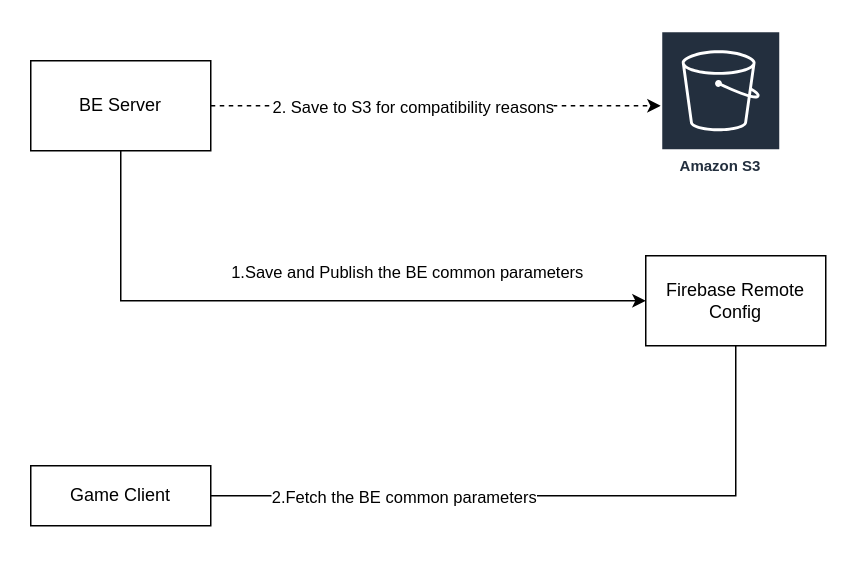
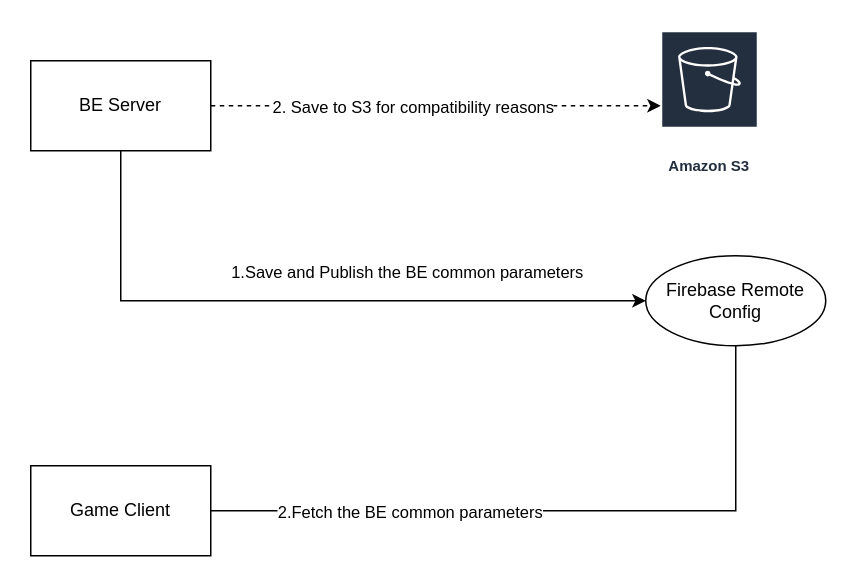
node "Amazon S3": size 120x150 -> 98x150
node "Firebase Remote Config": shape rectangle -> ellipse
node "Game Client": size 180x60 -> 180x90
